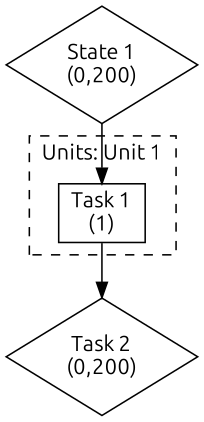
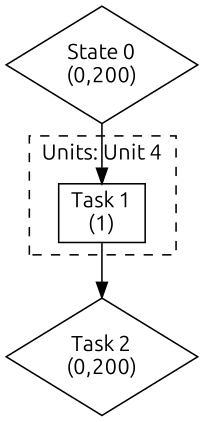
node "State 1 (0,200)": label "State 1 (0,200)" -> "State 0 (0,200)"
cluster "Units: Unit 1": label "Units: Unit 1" -> "Units: Unit 4"
